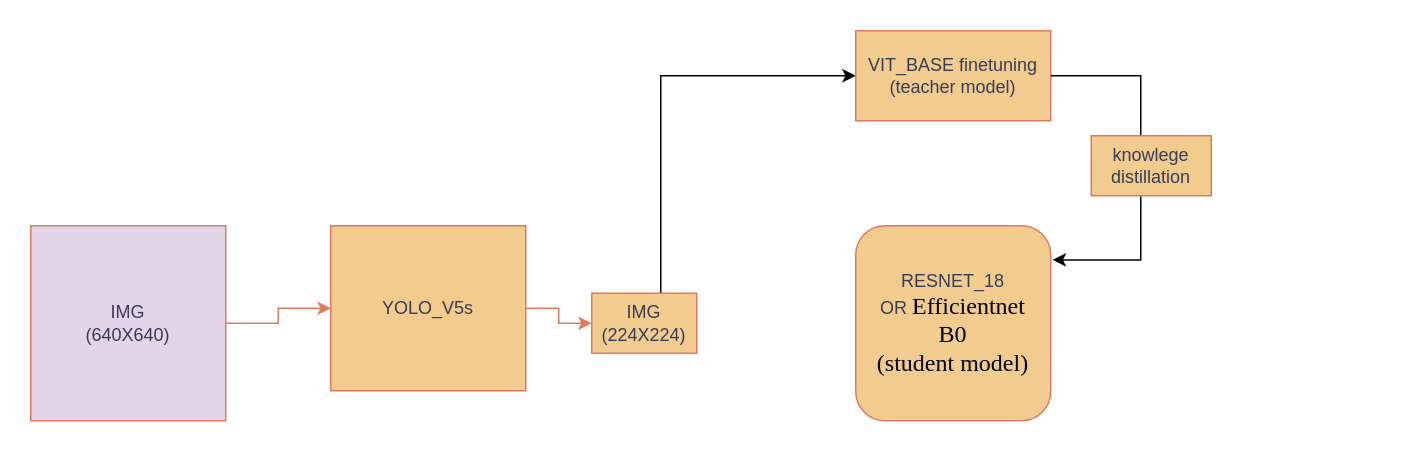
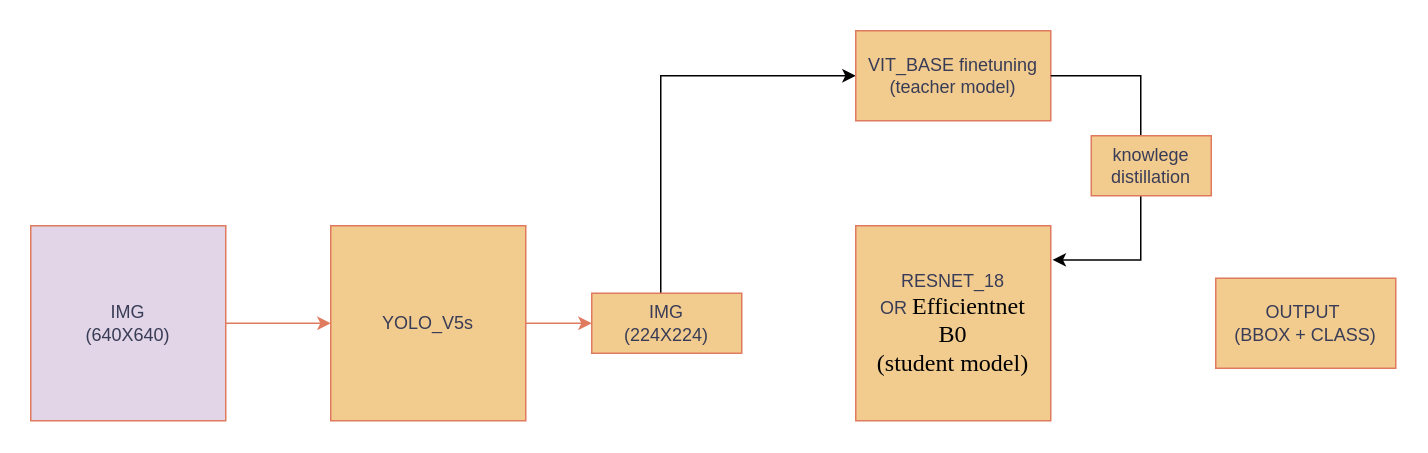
node "YOLO_V5s": size 195x165 -> 195x195
node "IMG (224X224)": size 105x60 -> 150x60
node "RESNET_18 OR Efficientnet B0 (student model)": shape rounded rectangle -> rectangle
node "OUTPUT (BBOX + CLASS)": added
